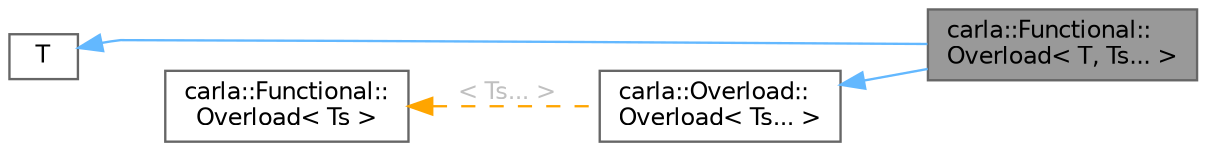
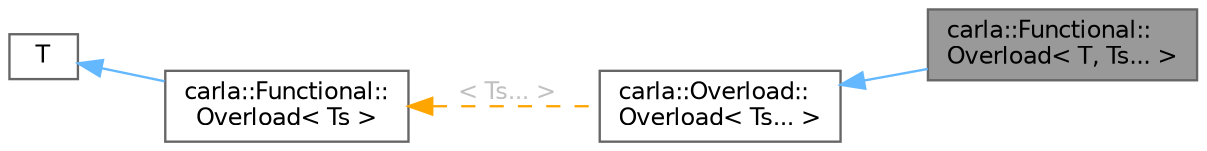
edge "carla::Functional:: Overload< T, Ts... >" -> "T": now "carla::Functional:: Overload< Ts >" -> "T"
